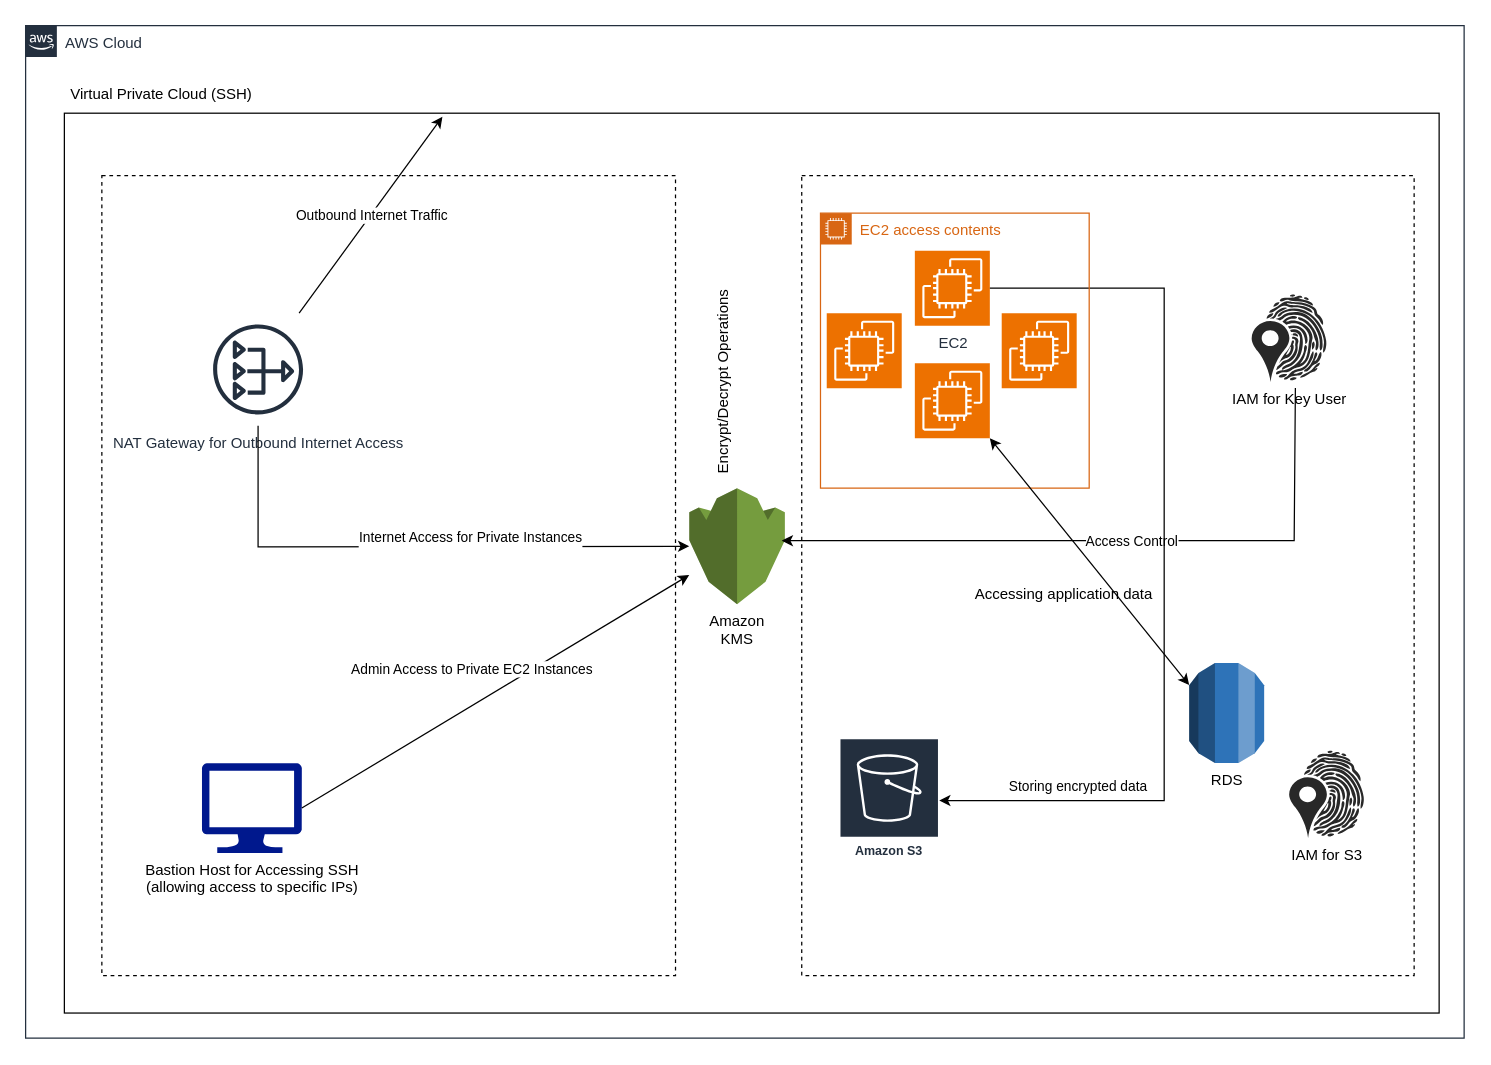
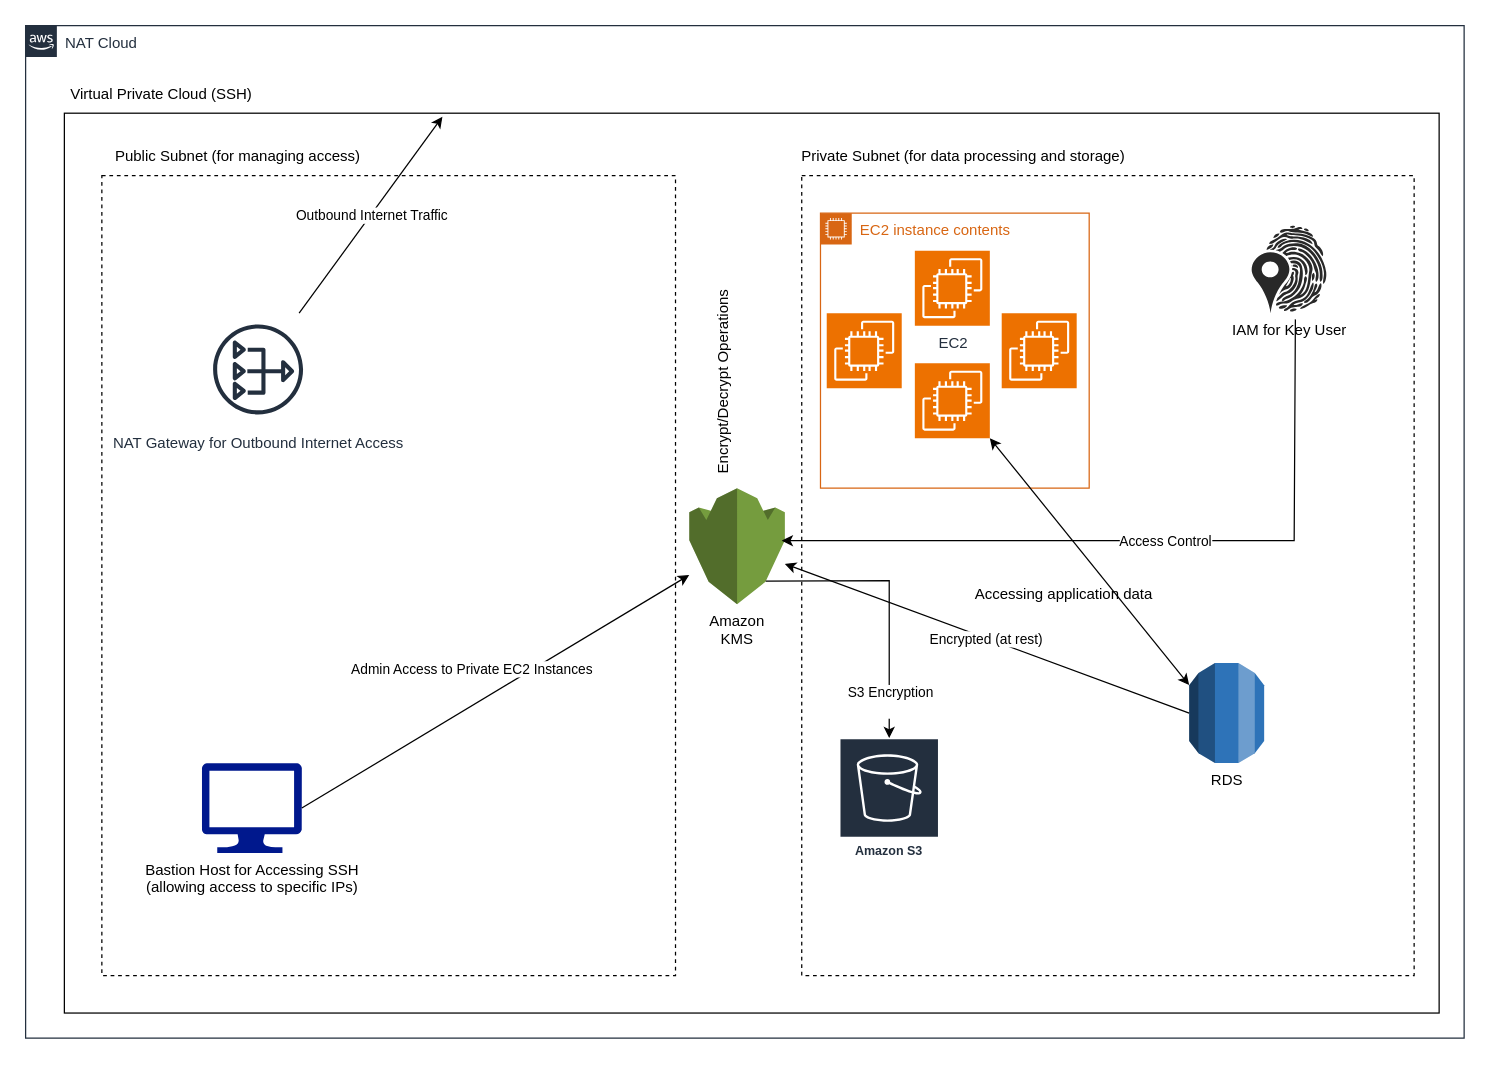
node "AWS Cloud": label "AWS Cloud" -> "NAT Cloud"
node "Public Subnet (for managing access)": added
node "Private Subnet (for data processing and storage)": added
node "EC2 access contents": label "EC2 access contents" -> "EC2 instance contents"
node "IAM for Key User": moved (1289, 338) -> (1289, 269)
edge "EC2" -> "Amazon S3": removed, label "Storing encrypted data"
edge "NAT Gateway for Outbound Internet Access" -> "Amazon KMS": removed, label "Internet Access for Private Instances"
edge "Amazon KMS" -> "Amazon S3": added, label "S3 Encryption"
edge "RDS" -> "Amazon KMS": added, label "Encrypted (at rest)"
node "IAM for S3": removed
